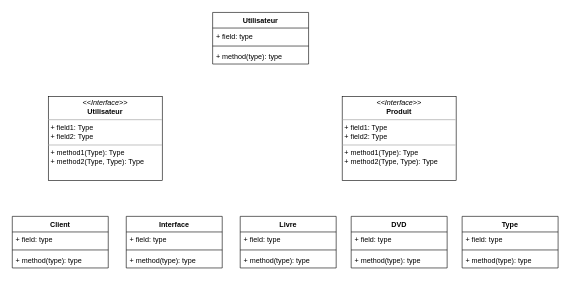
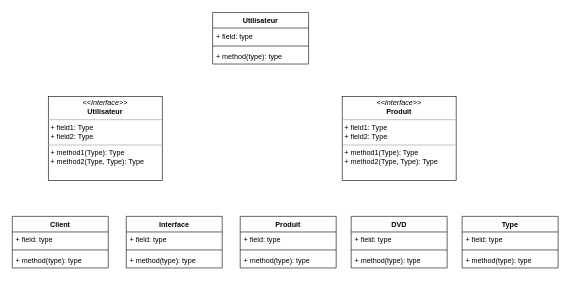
node "Livre": label "Livre" -> "Produit"
